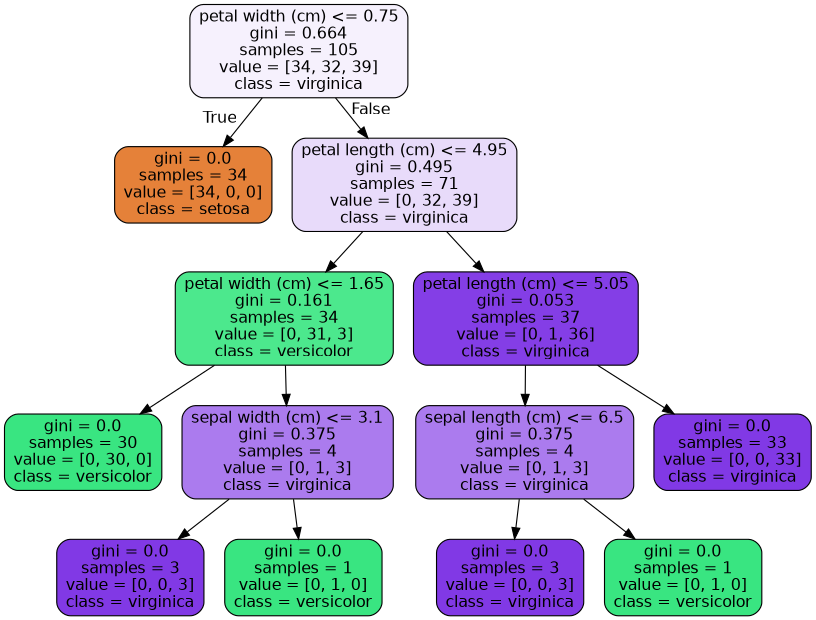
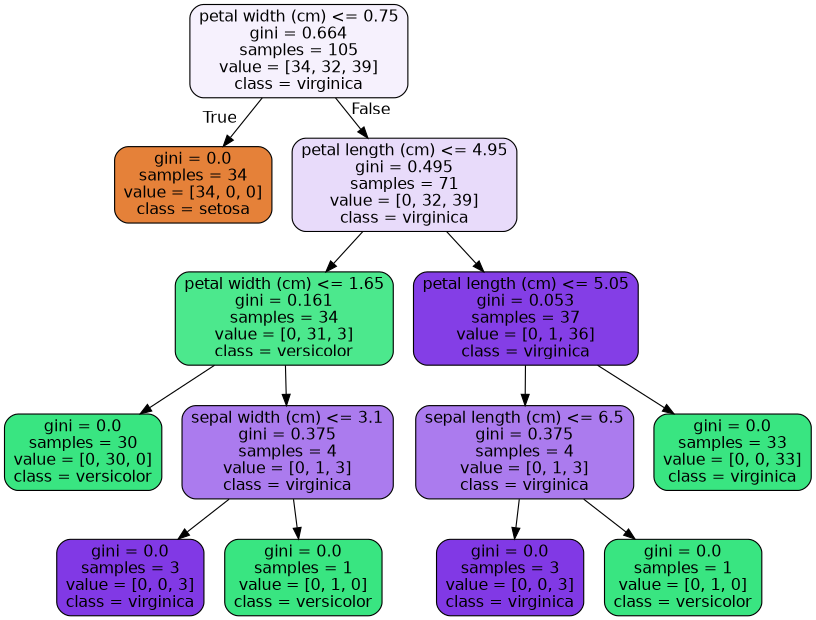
node "gini = 0.0 samples = 33 value = [0, 0, 33] class = virginica": fillcolor #8139e5ff -> #39e581ff
